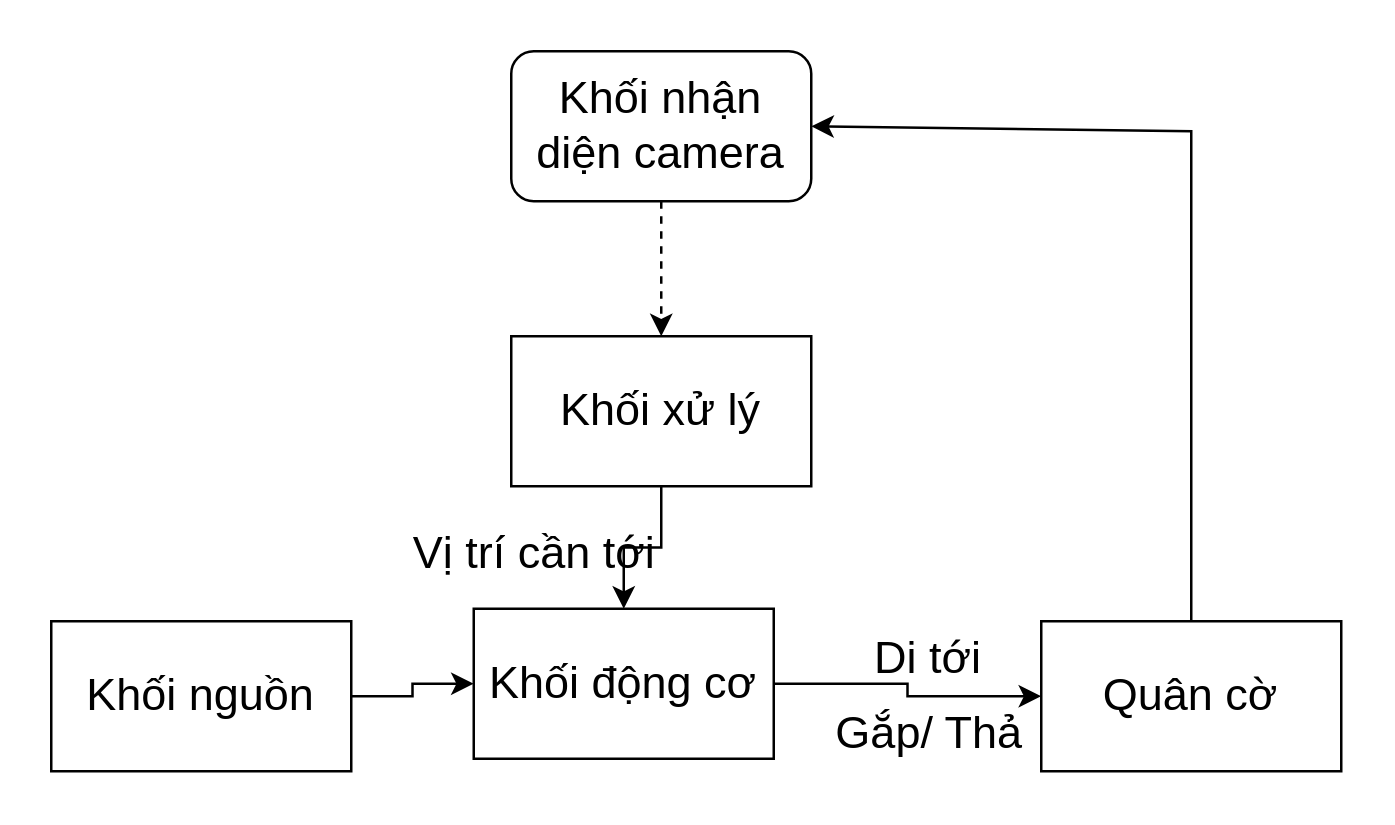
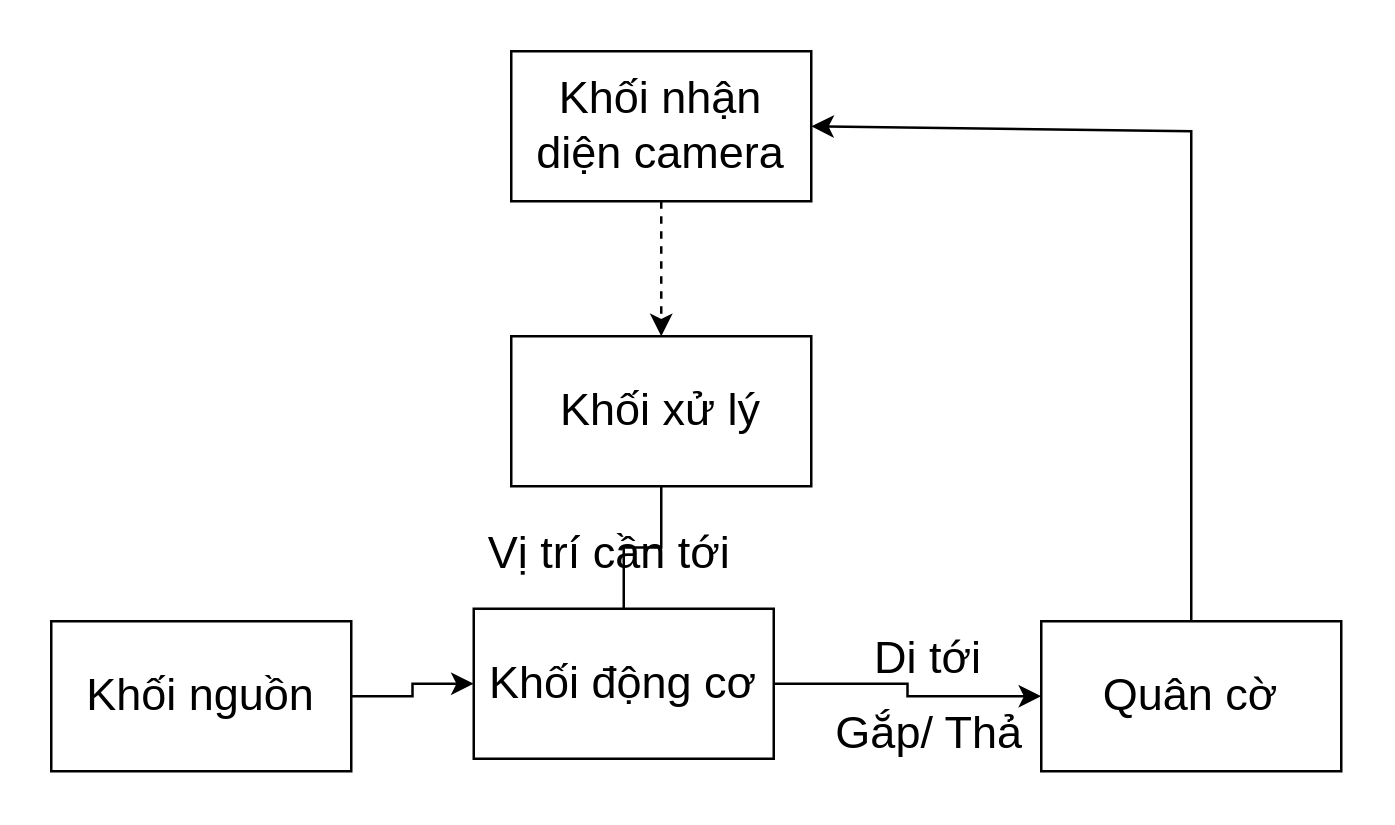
node "Khối nhận diện camera": shape rounded rectangle -> rectangle
node "Vị trí cần tới": moved (535, 554) -> (610, 554)
edge "Khối xử lý" -> "Khối động cơ": arrowhead classic -> none
